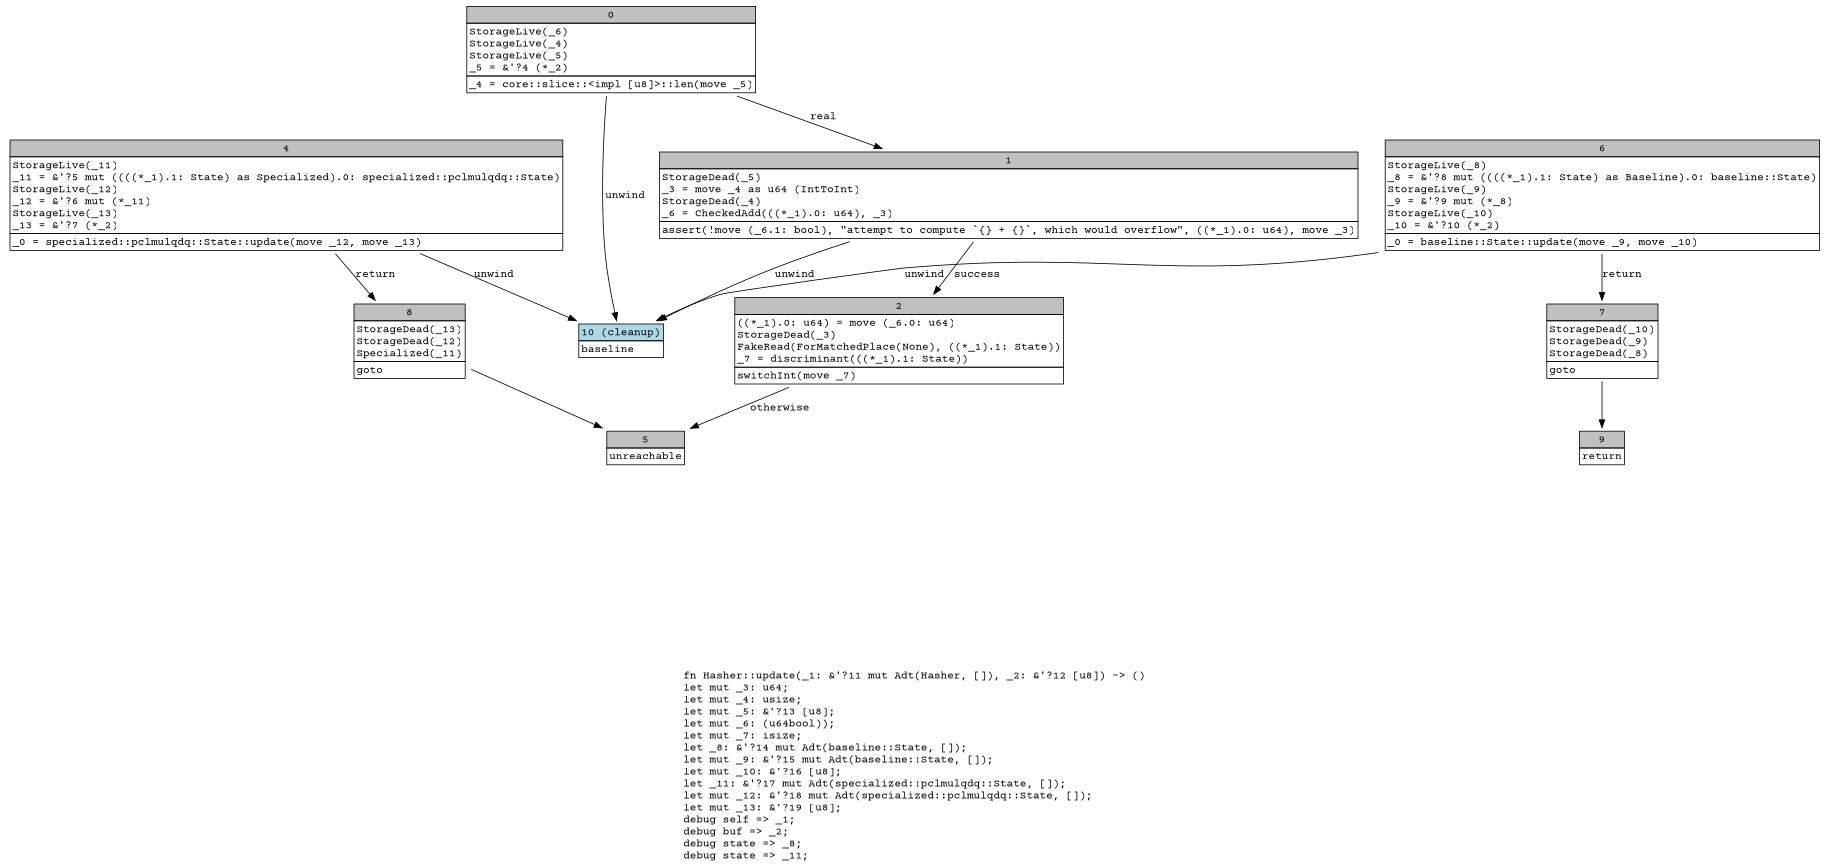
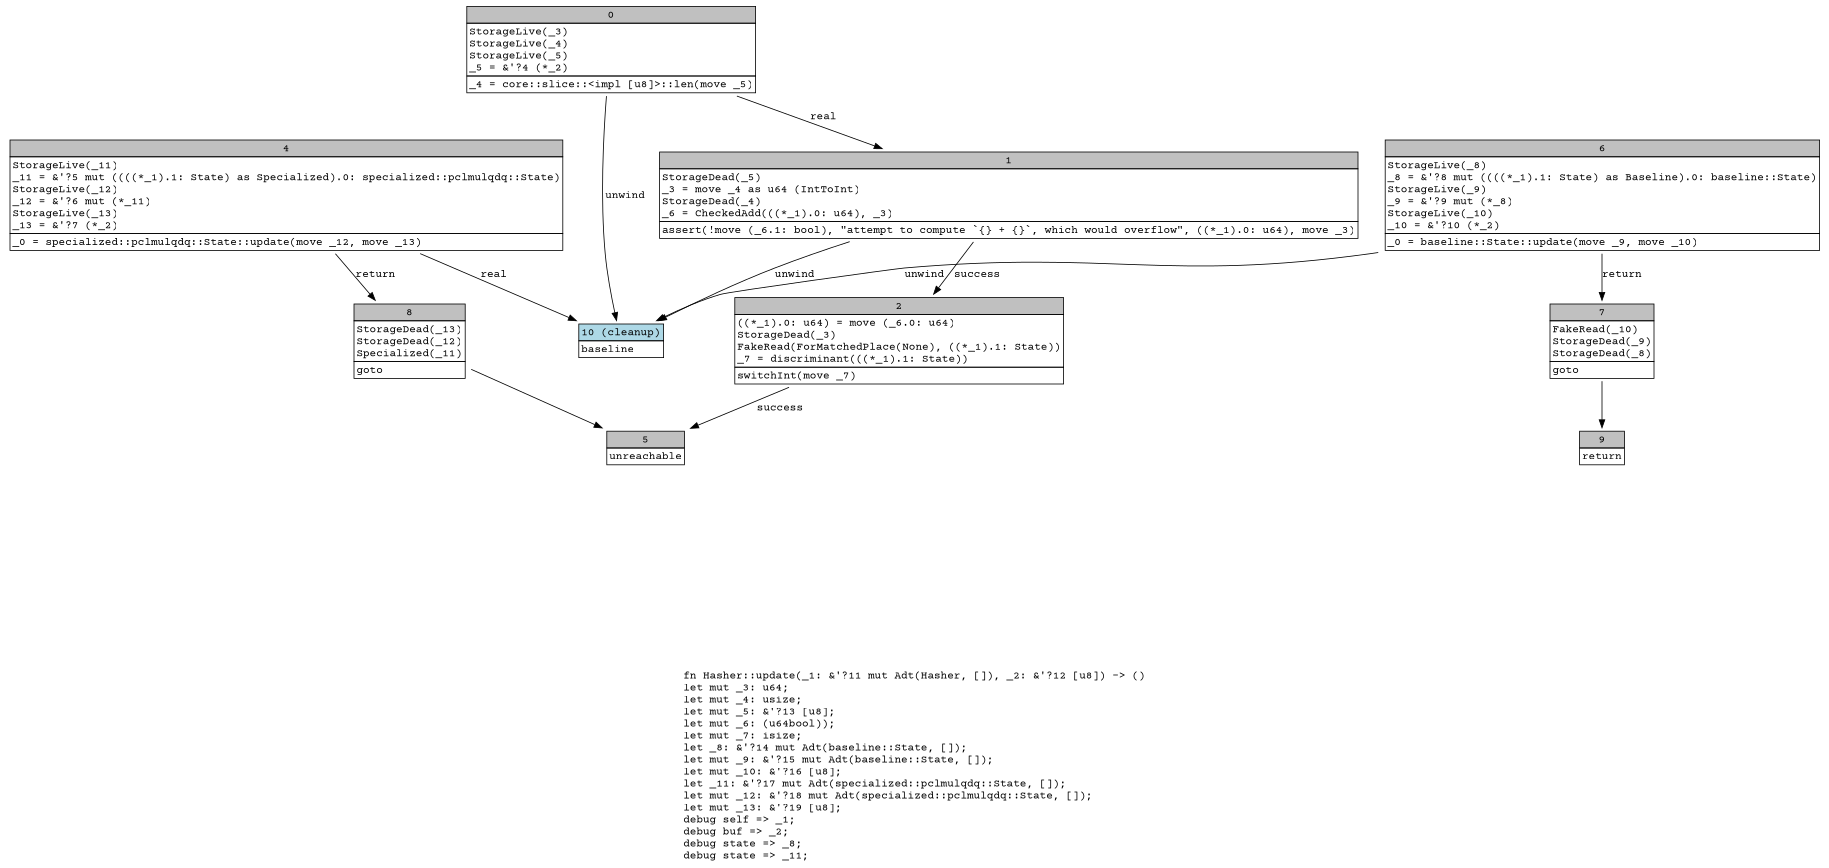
node "0": text "StorageLive(_6)" -> "StorageLive(_3)"
edge "4" -> "10 (cleanup)": label "unwind" -> "real"
node "7": text "StorageDead(_10)" -> "FakeRead(_10)"
edge "2" -> "5": label "otherwise" -> "success"
